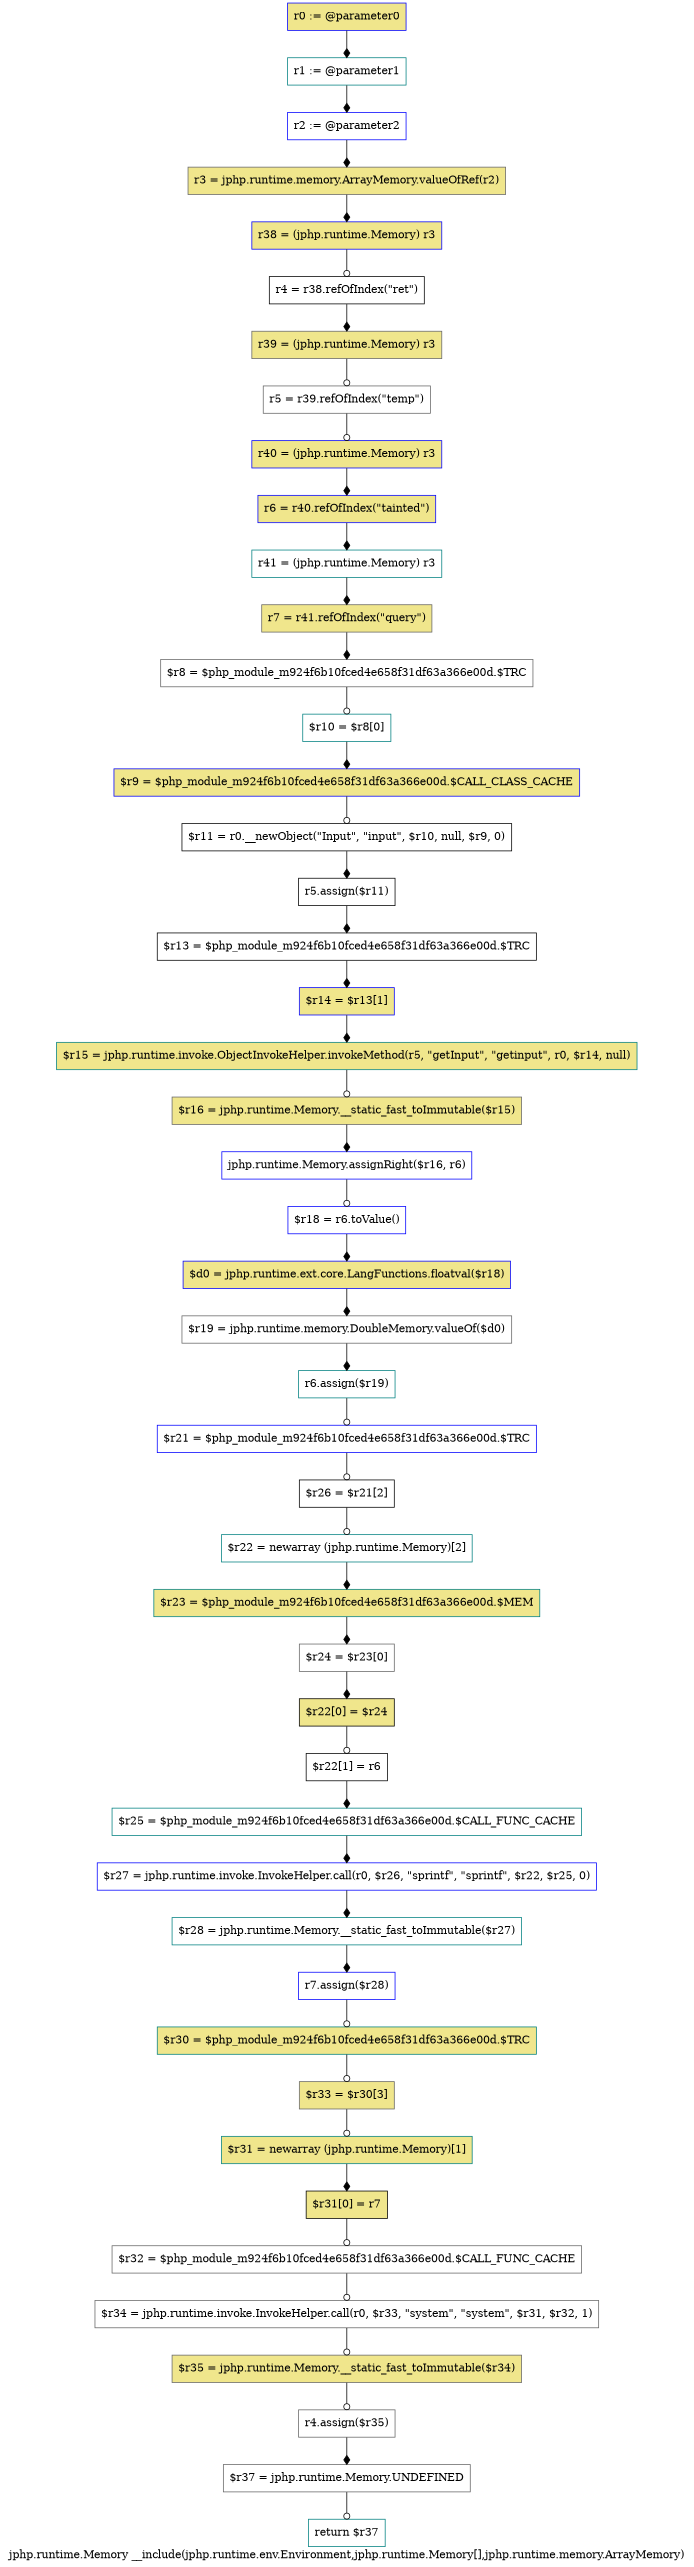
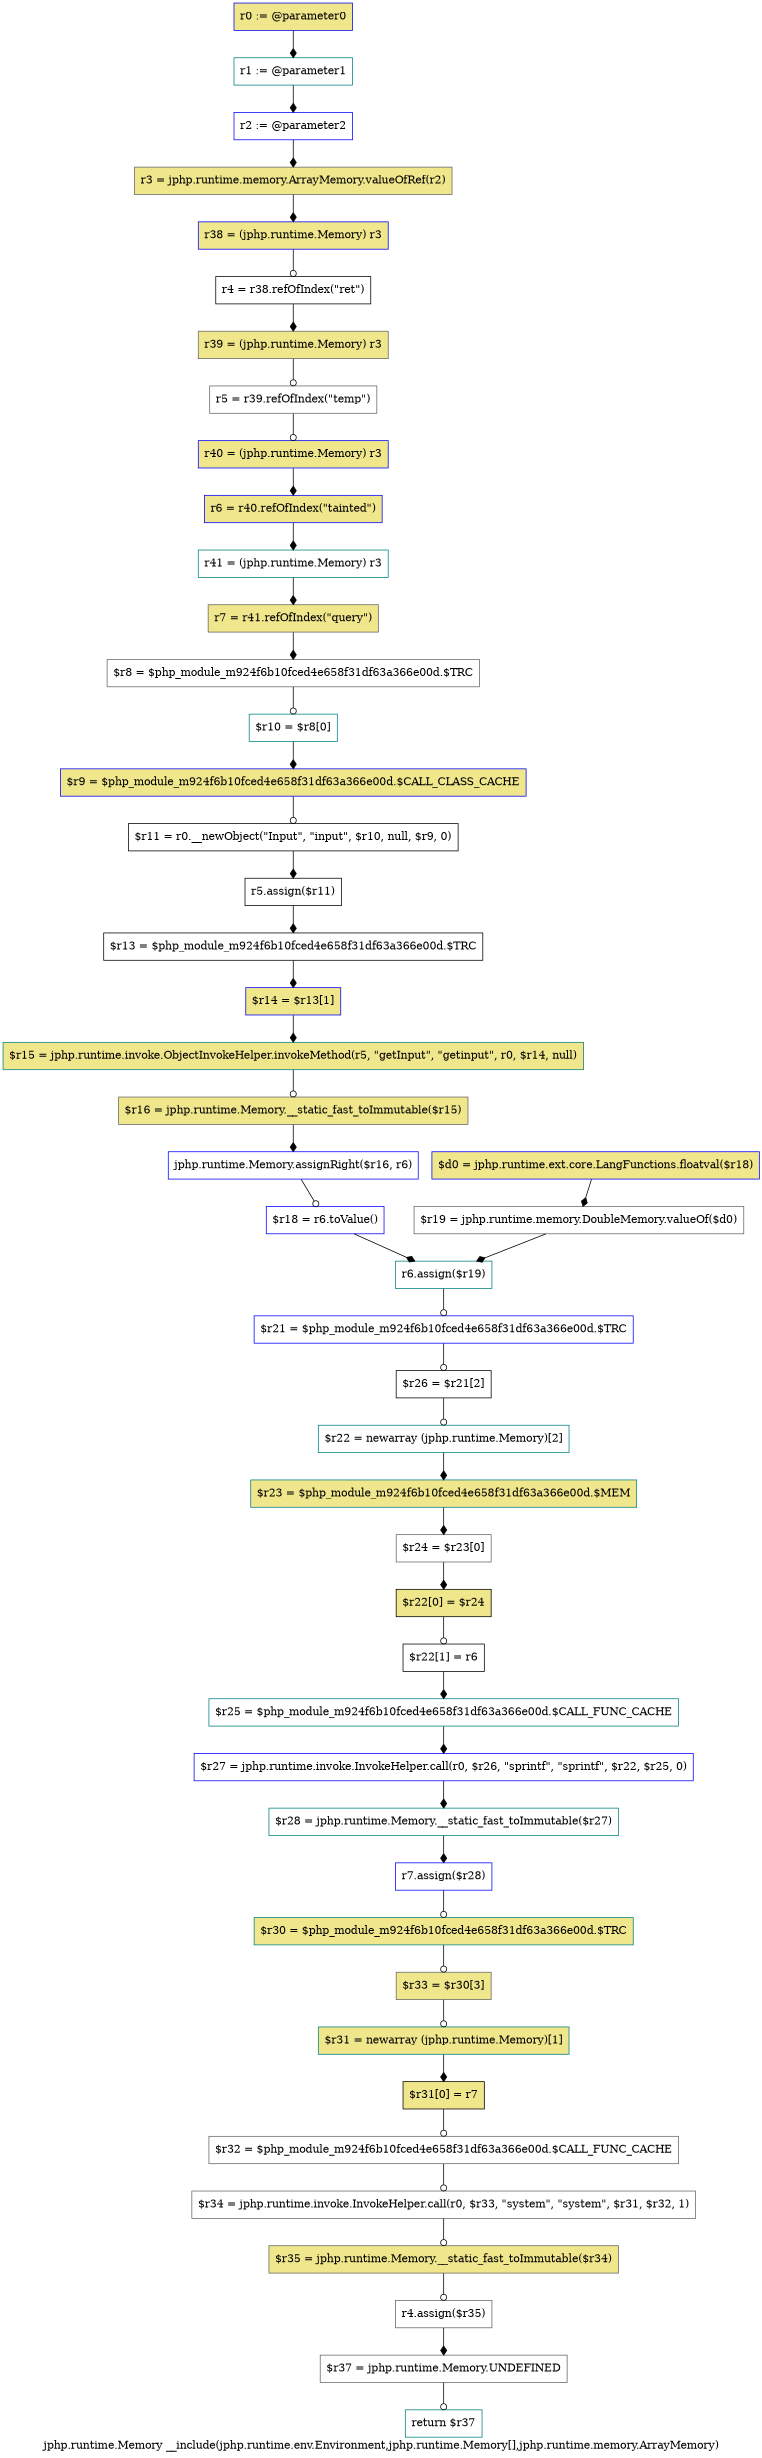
edge "$r18 = r6.toValue()" -> "$d0 = jphp.runtime.ext.core.LangFunctions.floatval($r18)": now "$r18 = r6.toValue()" -> "r6.assign($r19)"
